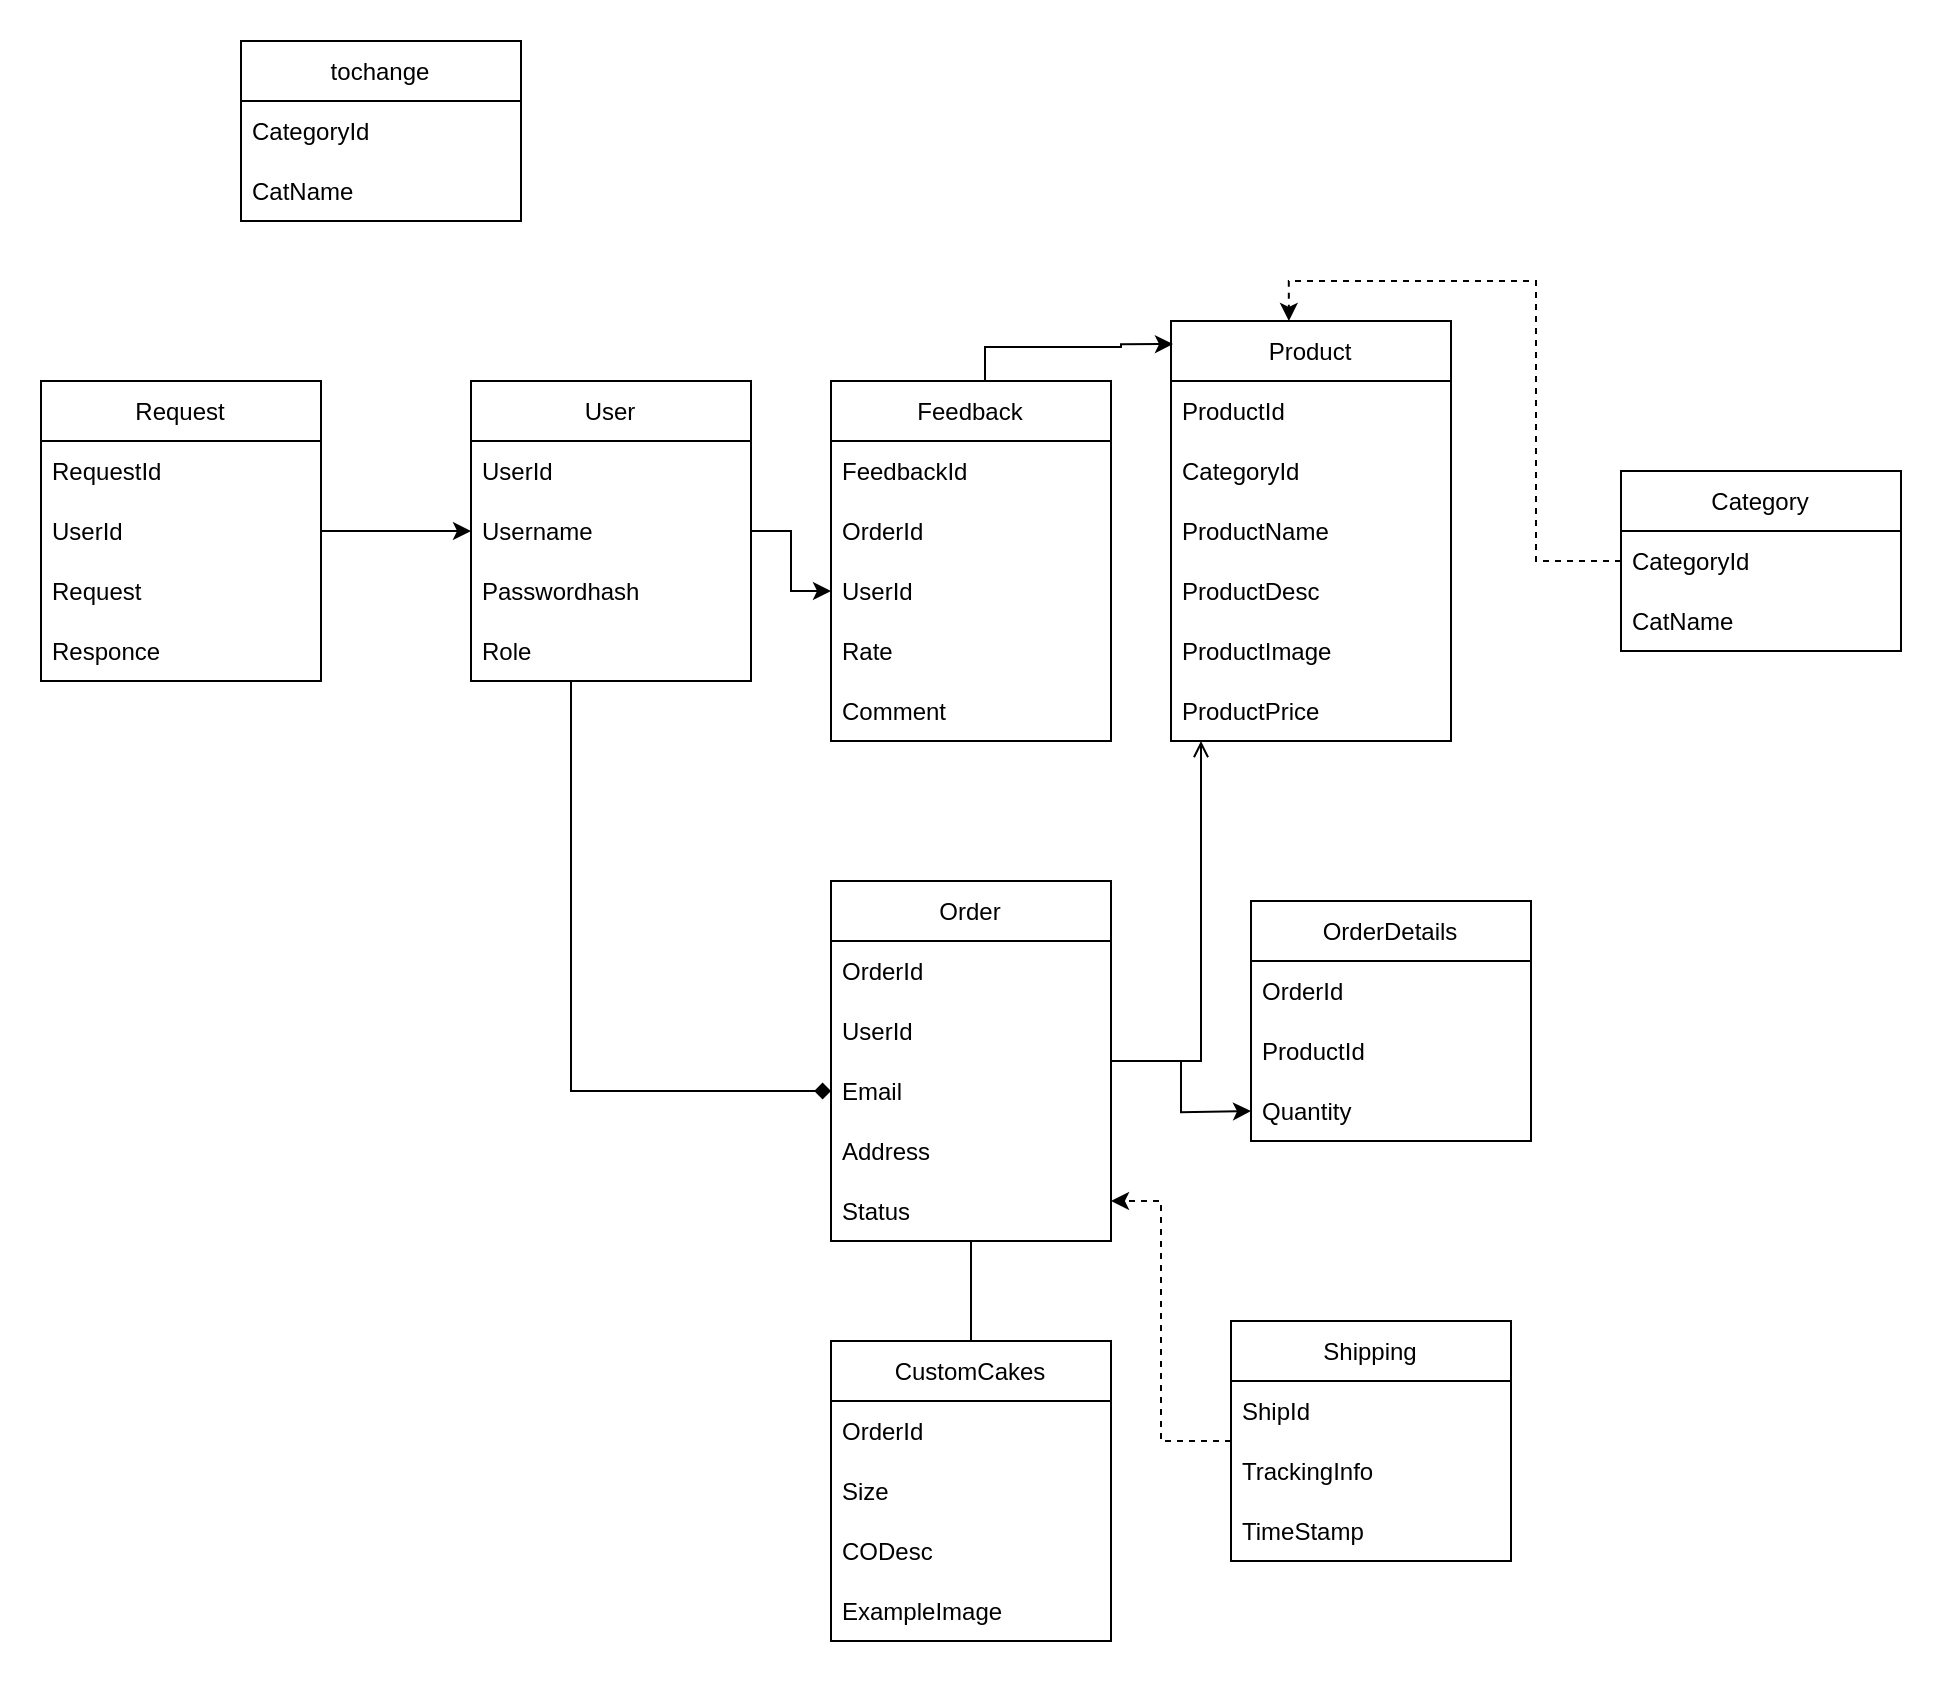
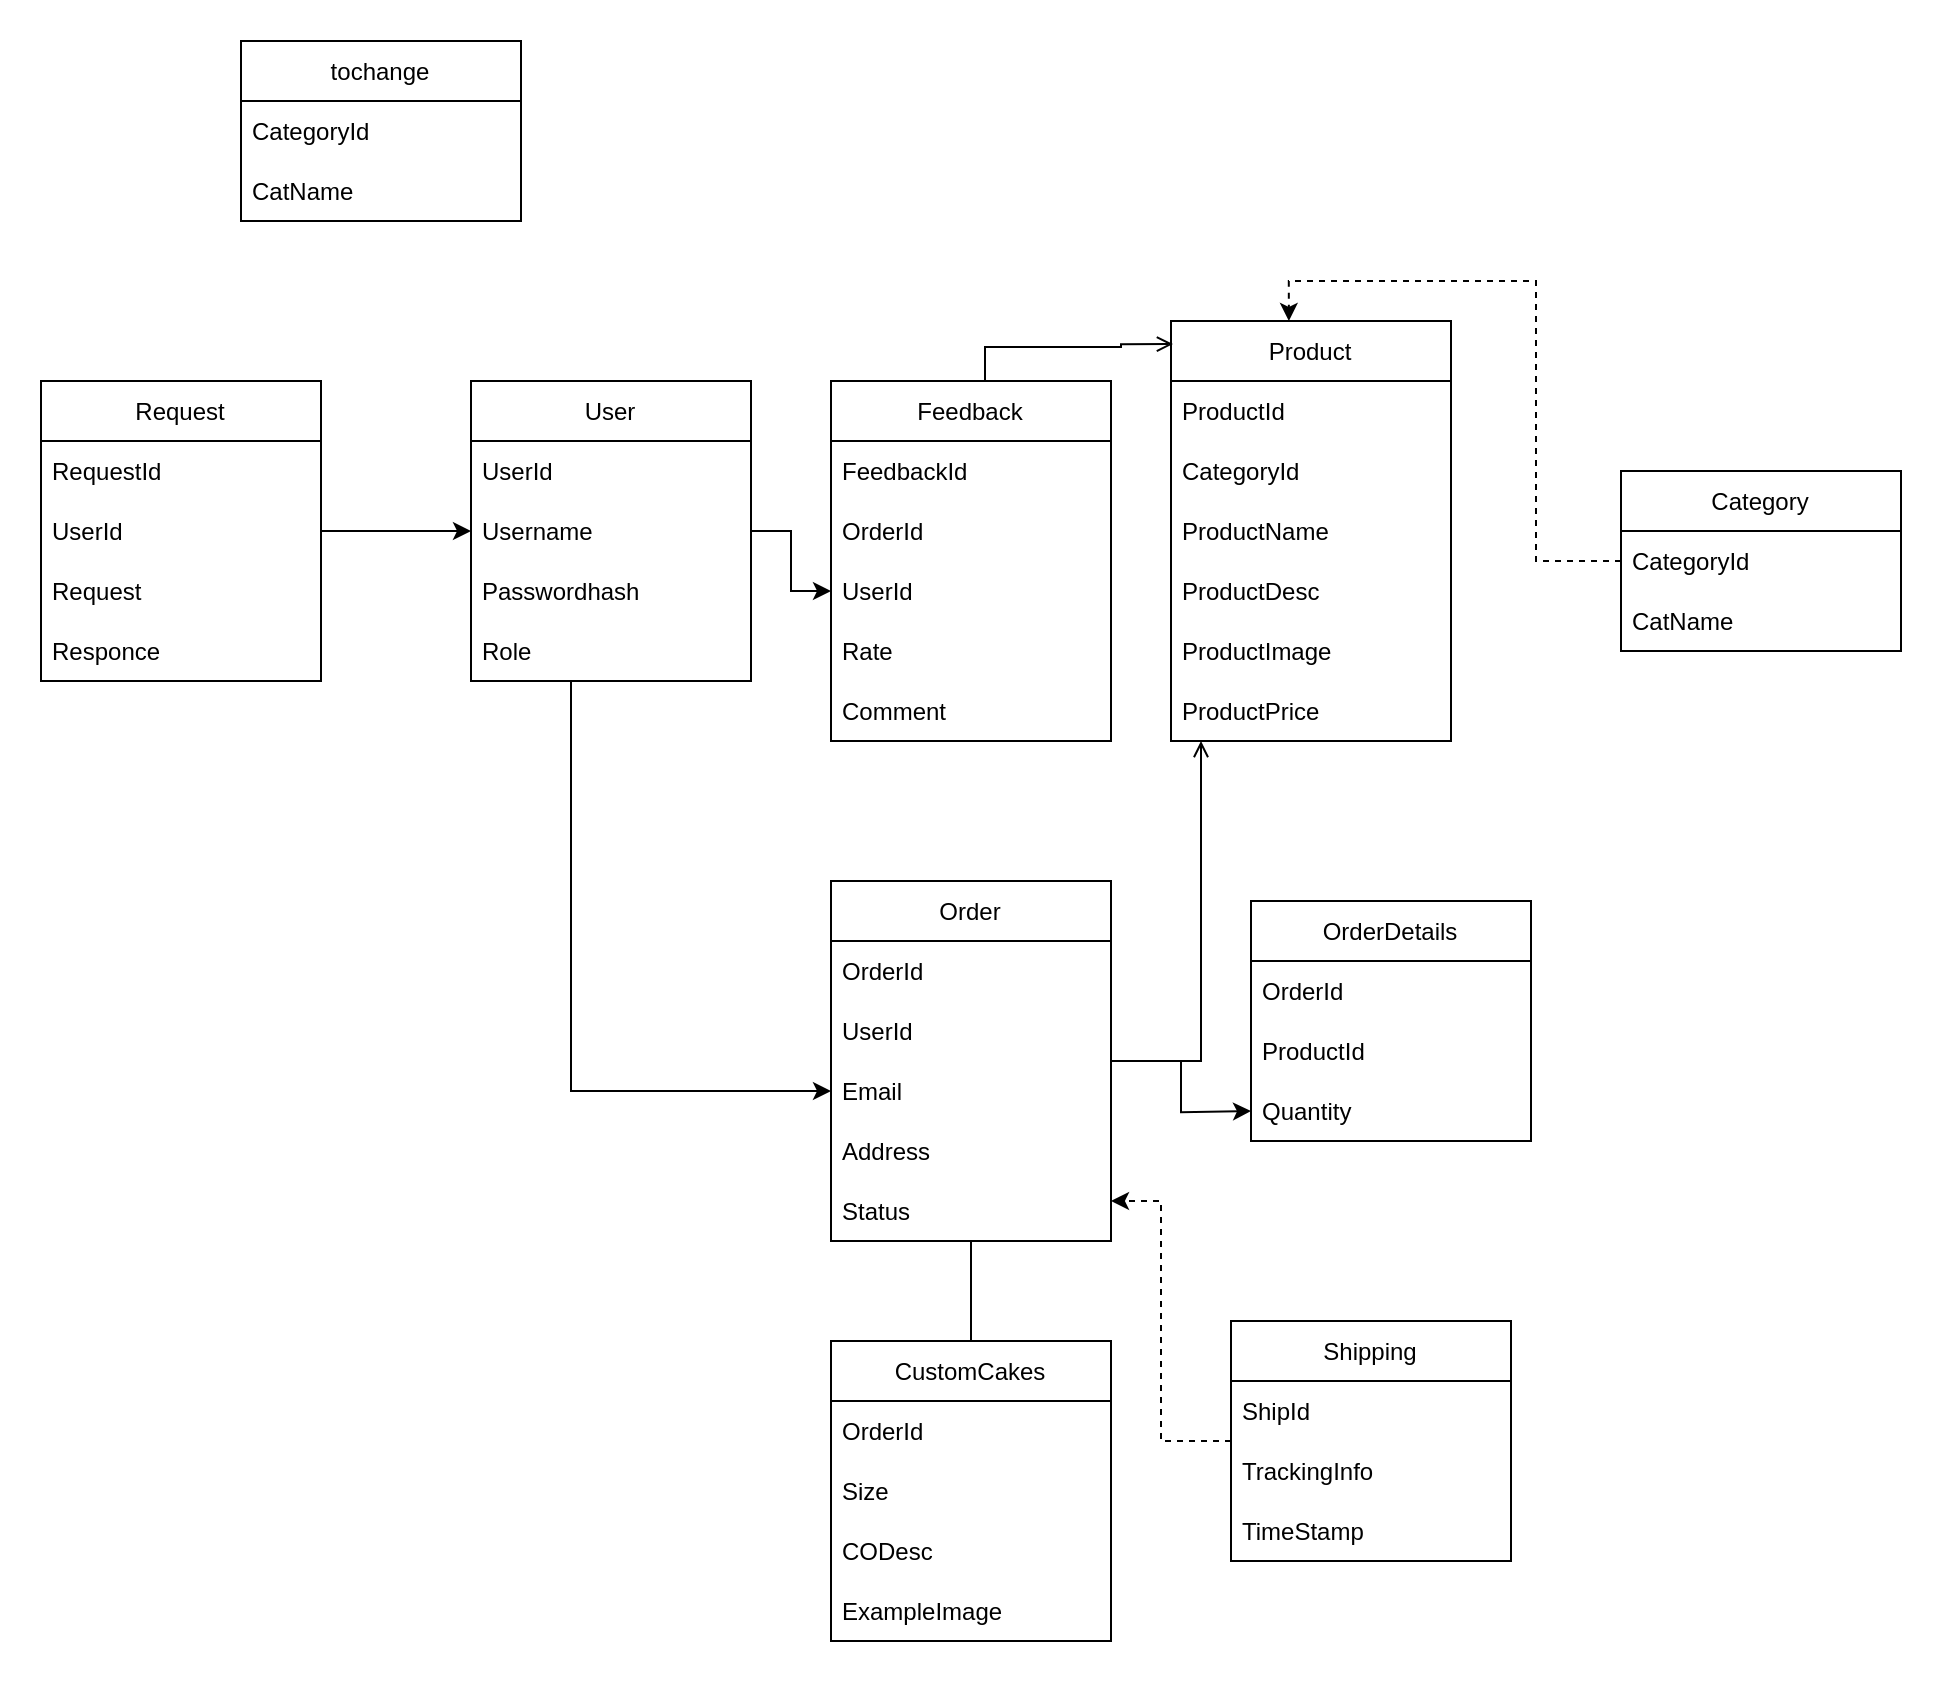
edge "Feedback" -> "Product": arrowhead classic -> open
edge "User" -> "Email": arrowhead diamond -> classic
